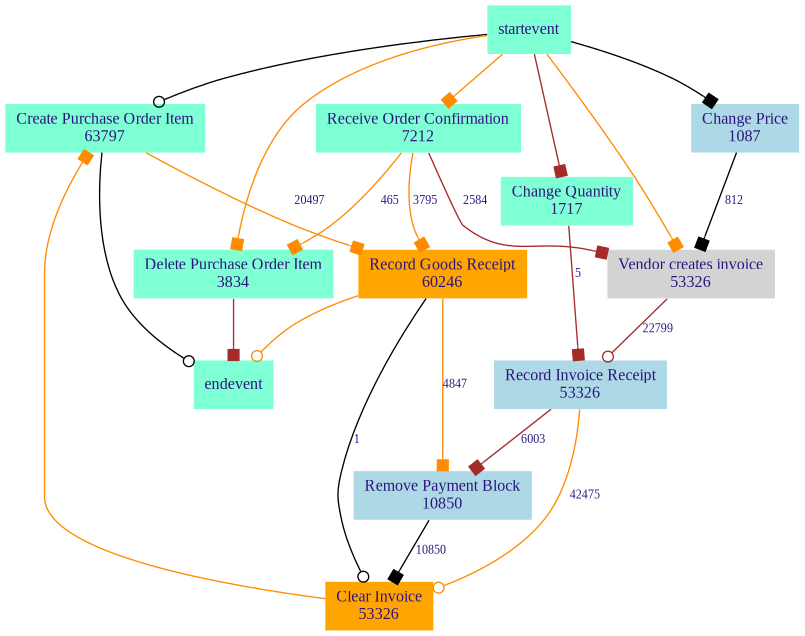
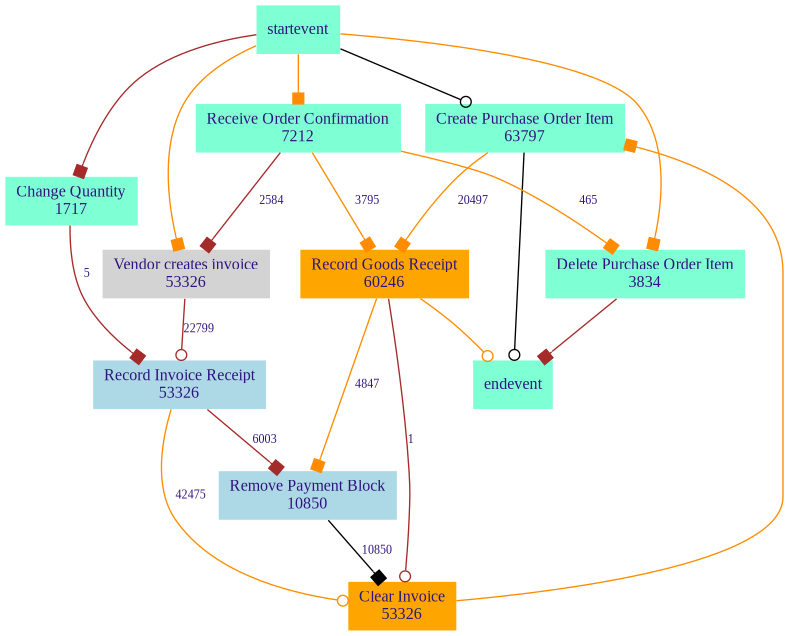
node "Change Price 1087": removed
edge "Record Goods Receipt 60246" -> "Clear Invoice 53326": color black -> brown
